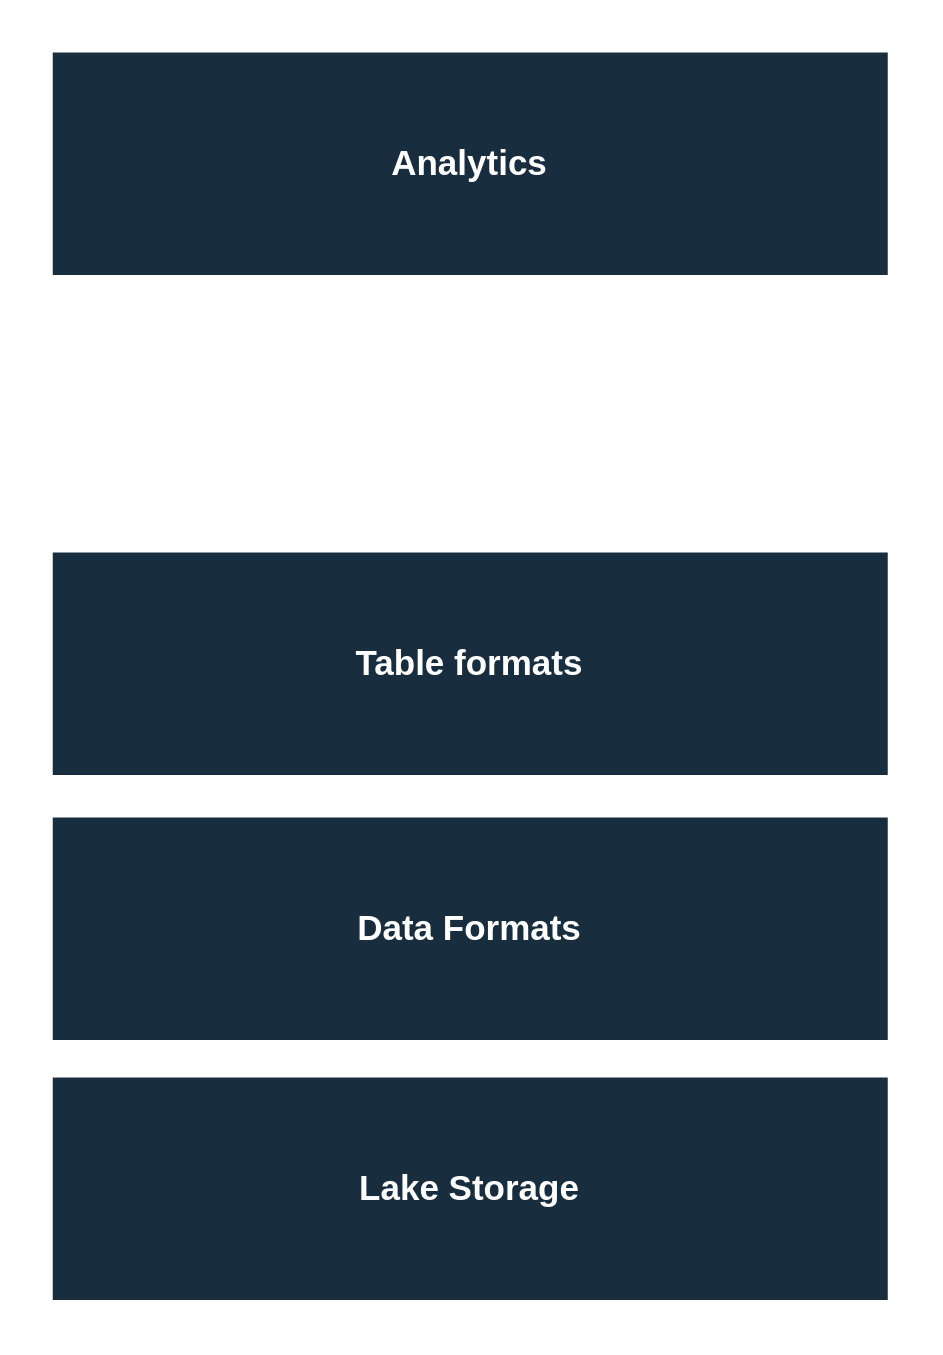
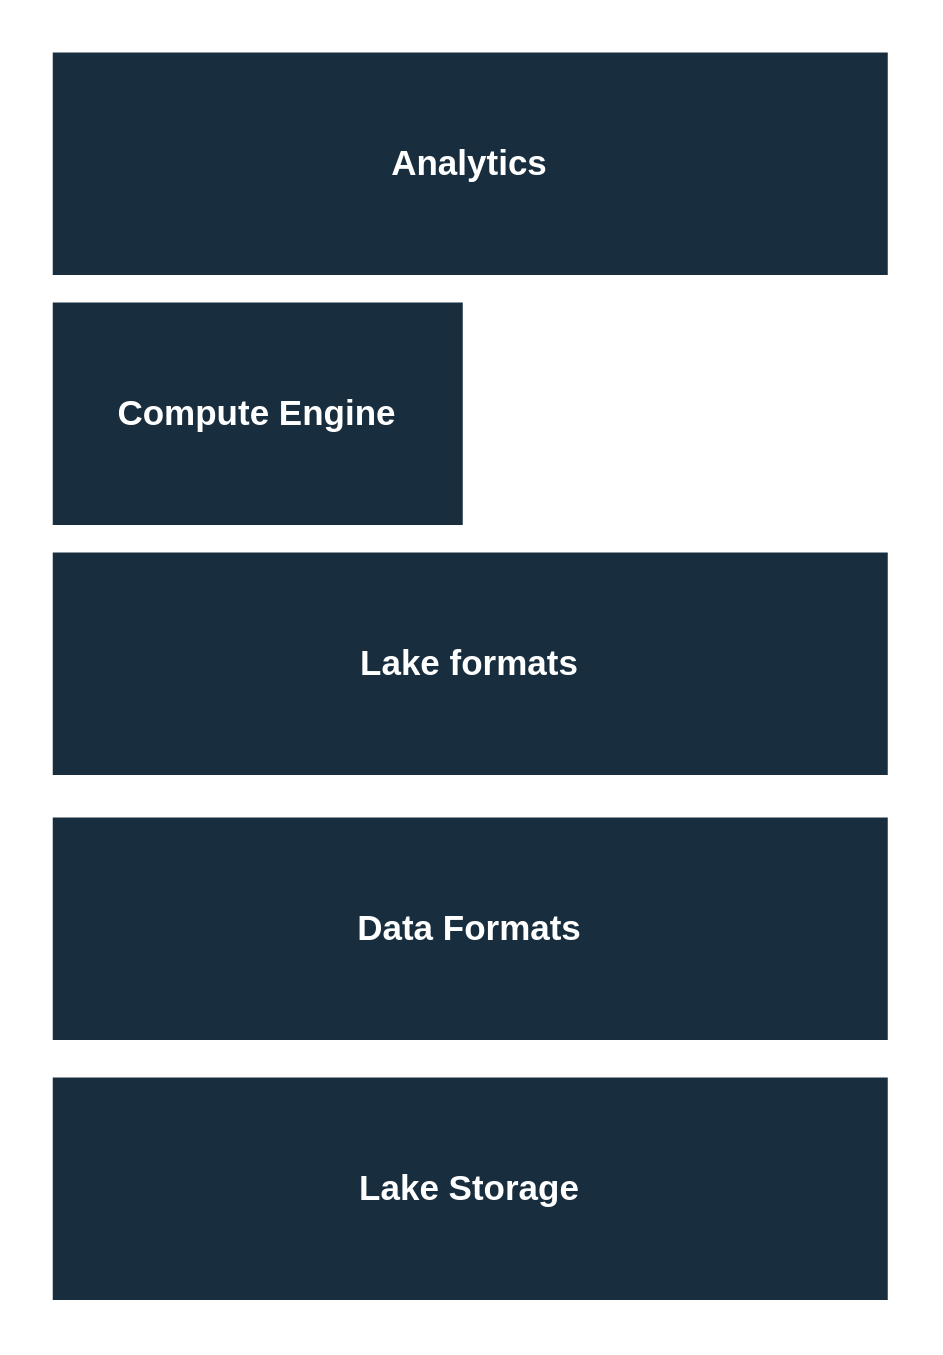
node "Compute Engine": added
node "Table formats": label "Table formats" -> "Lake formats"
